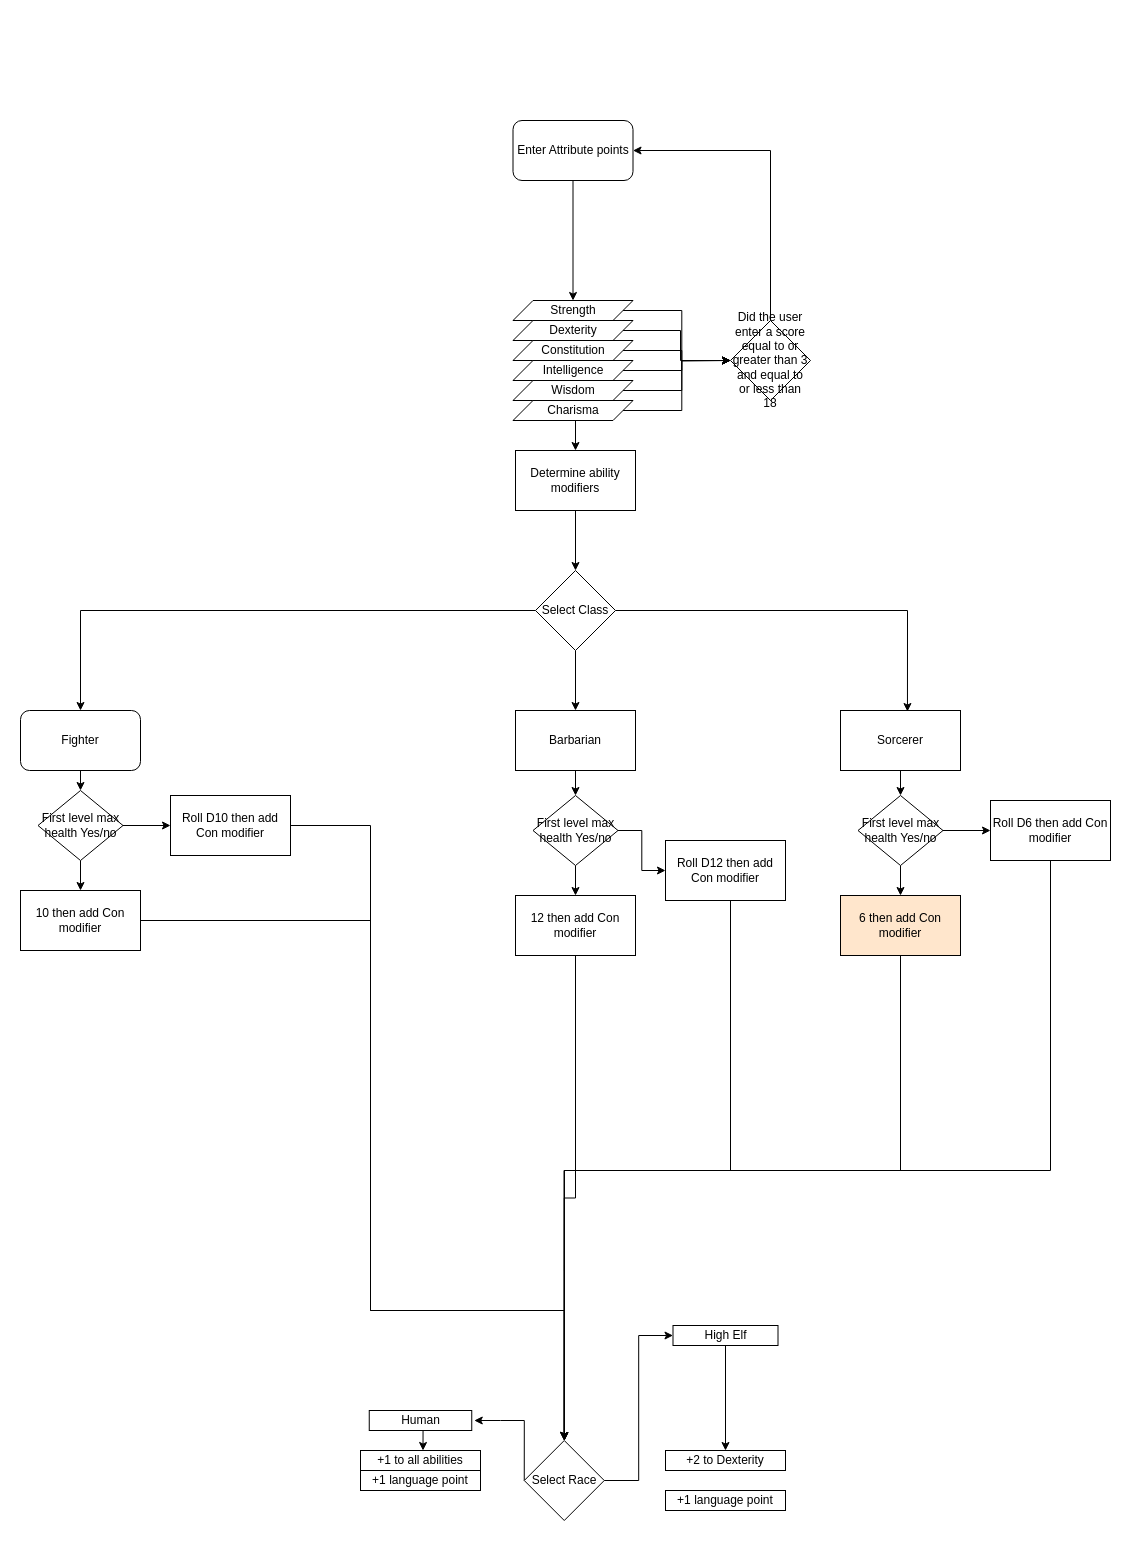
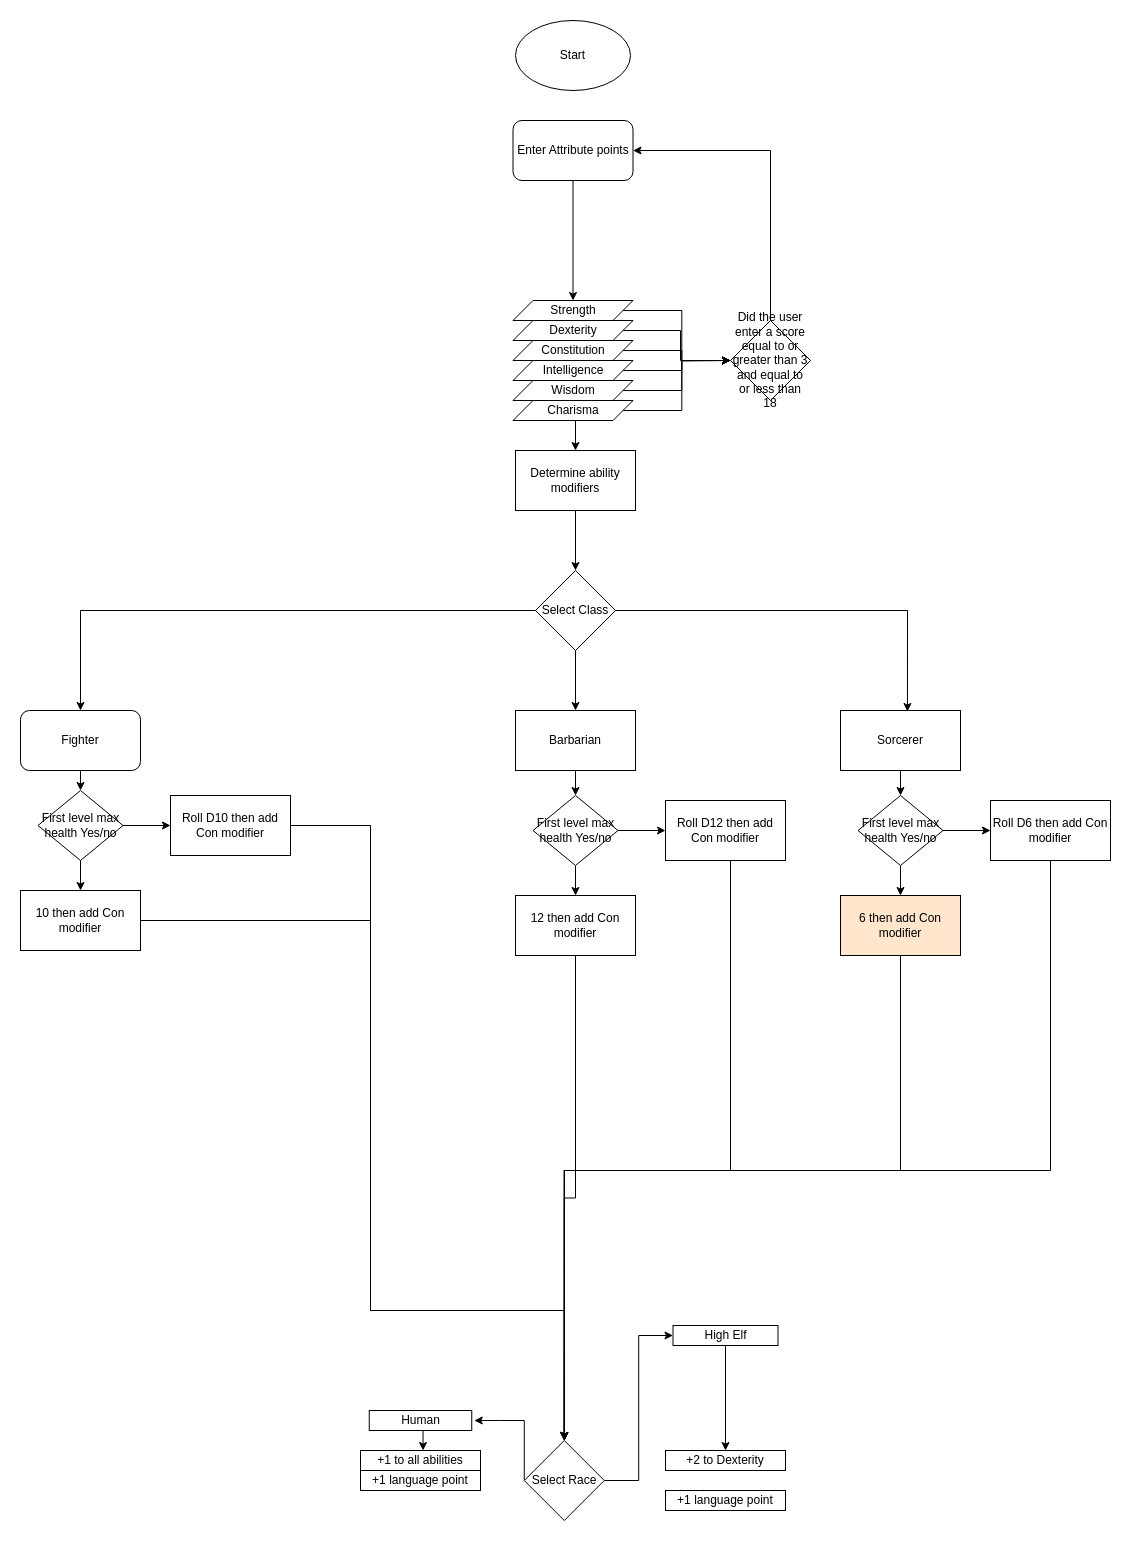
node "Start": added
node "Roll D12 then add Con modifier": moved (726, 871) -> (726, 831)
